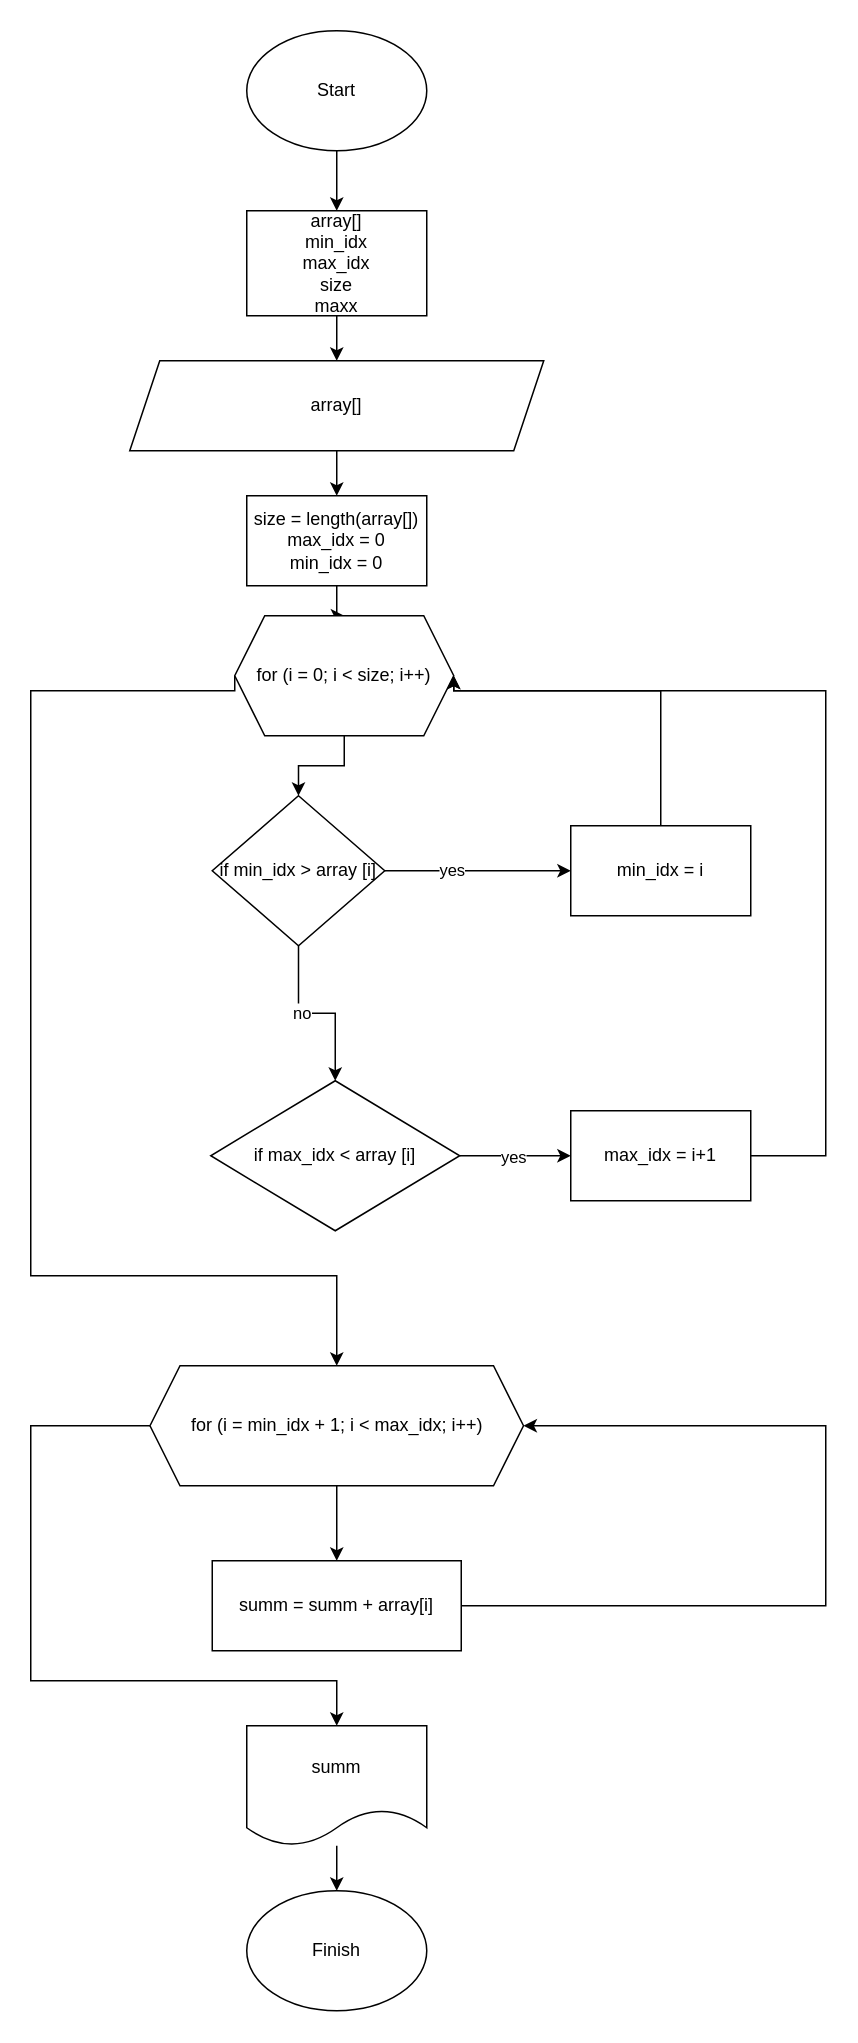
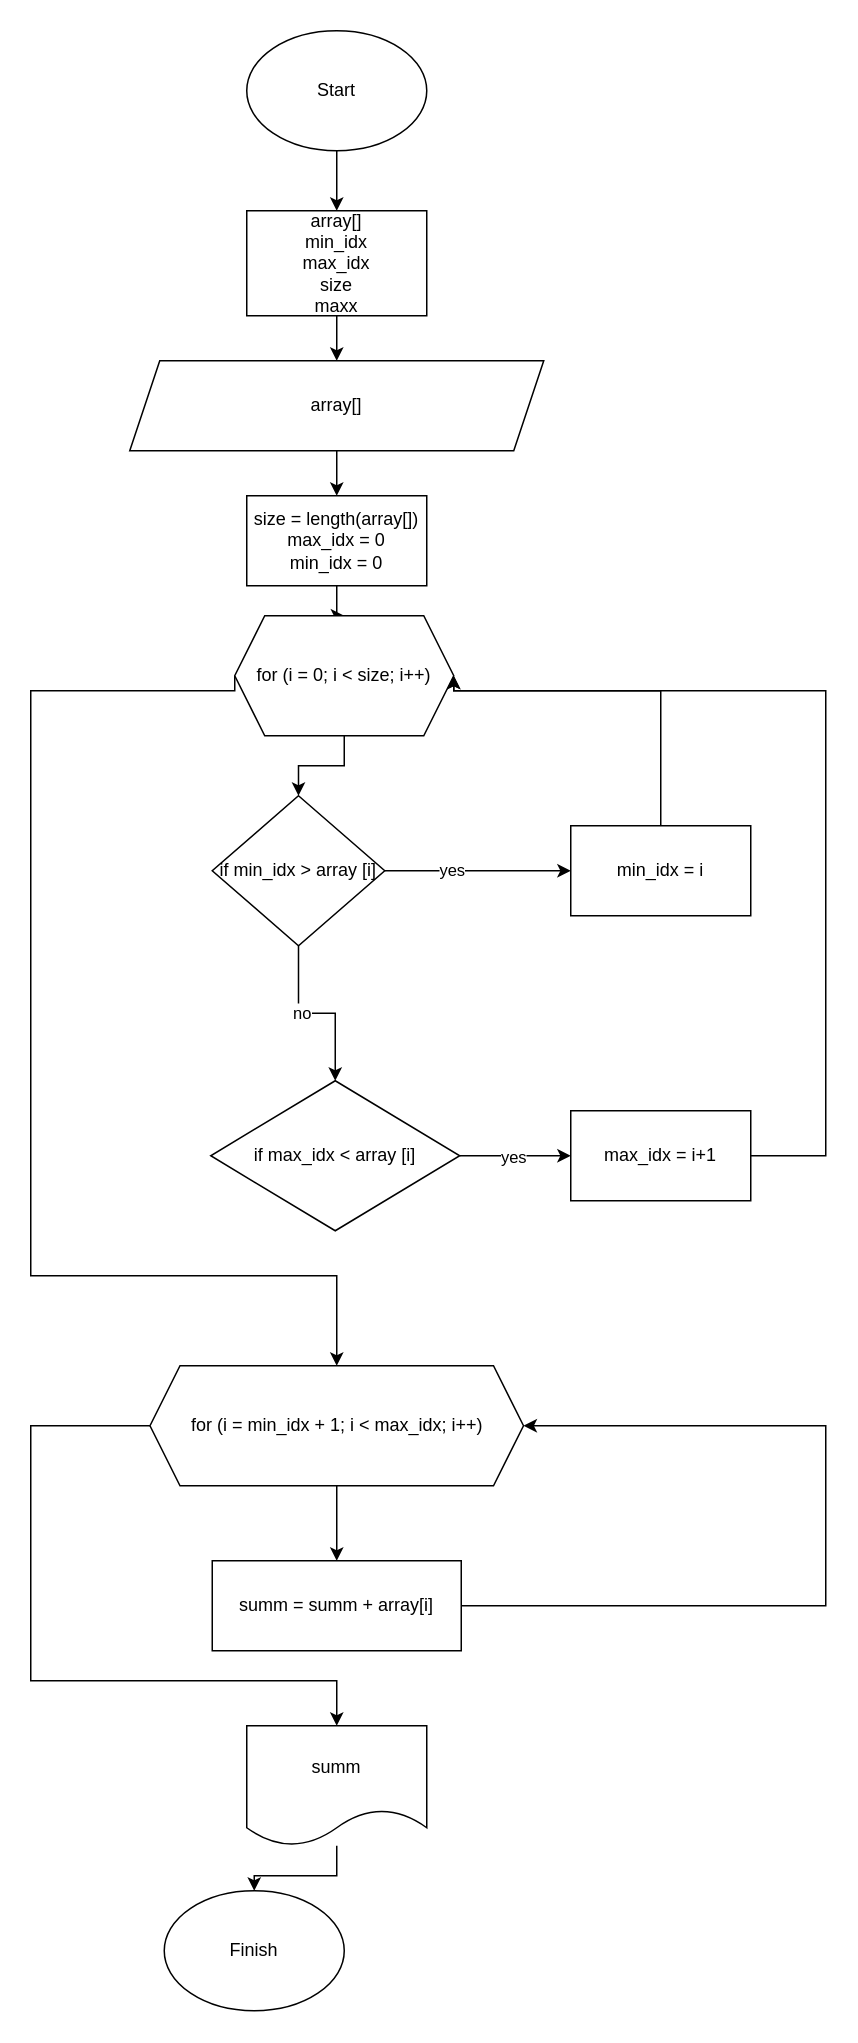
node "Finish": moved (337, 1951) -> (254, 1951)
